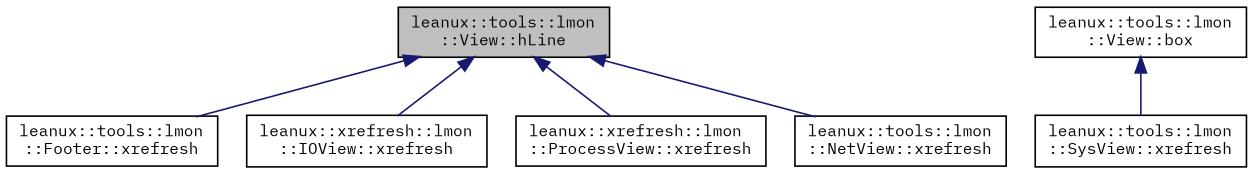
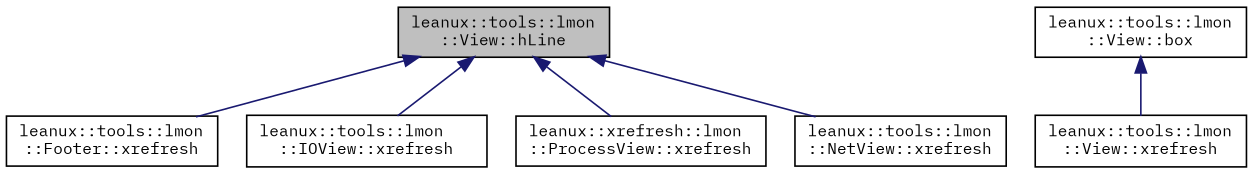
node "leanux::xrefresh::lmon ::IOView::xrefresh": label "leanux::xrefresh::lmon ::IOView::xrefresh" -> "leanux::tools::lmon ::IOView::xrefresh"
node "leanux::tools::lmon ::SysView::xrefresh": label "leanux::tools::lmon ::SysView::xrefresh" -> "leanux::tools::lmon ::View::xrefresh"
